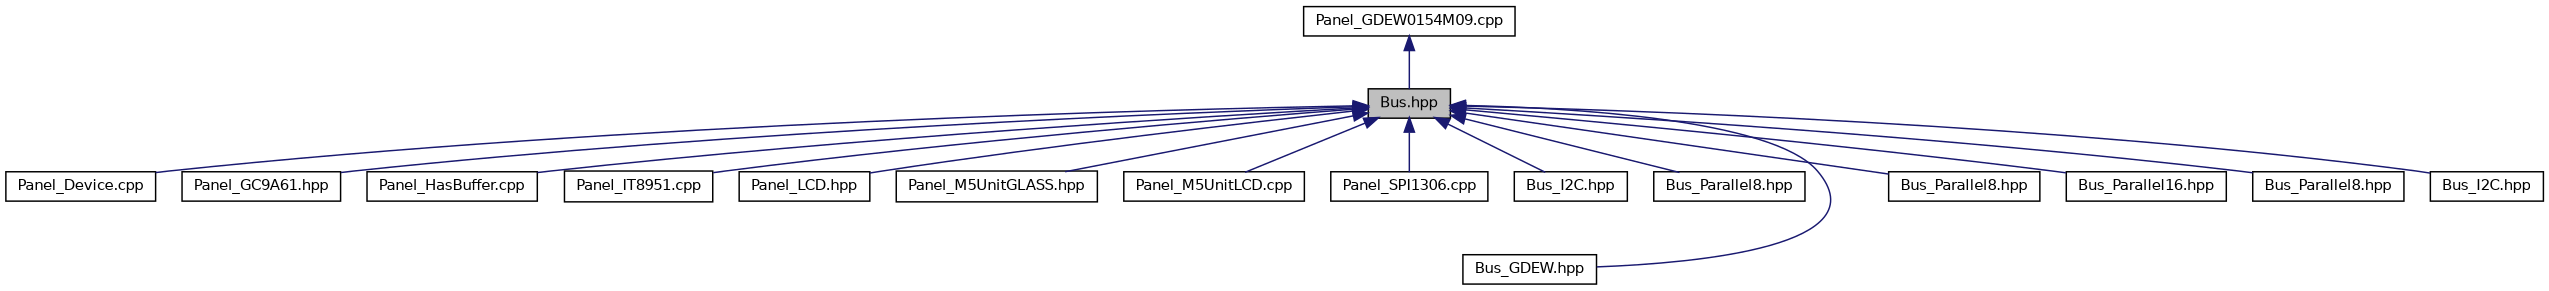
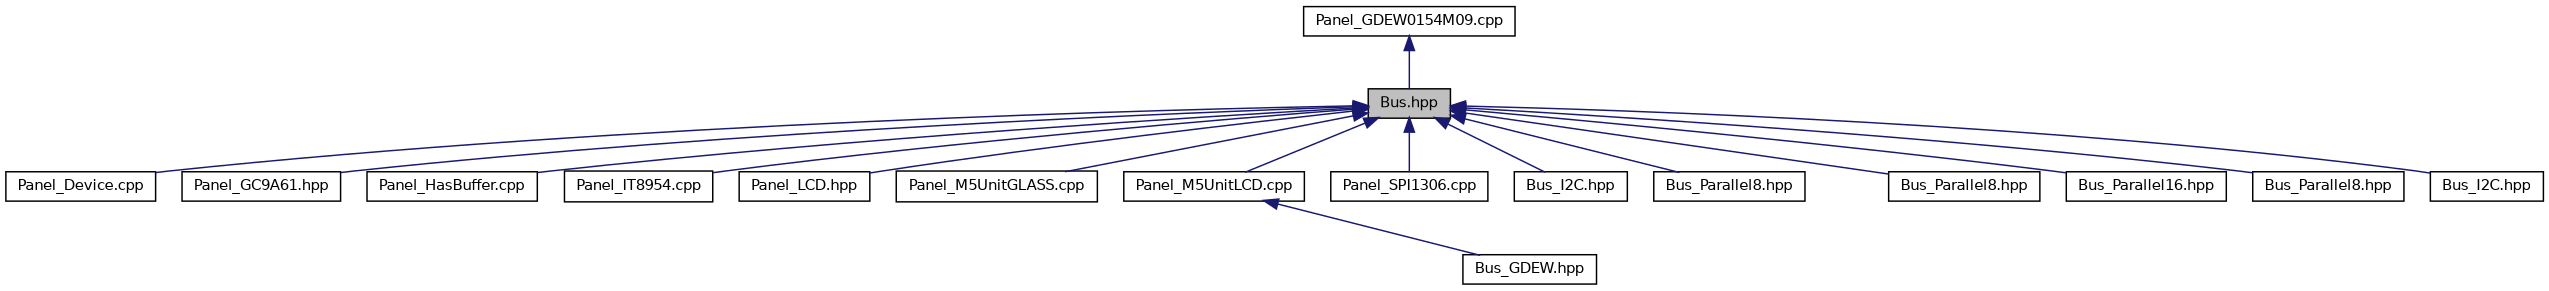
edge "Bus_GDEW.hpp" -> "Bus.hpp": now "Bus_GDEW.hpp" -> "Panel_M5UnitLCD.cpp"
node "Panel_IT8951.cpp": label "Panel_IT8951.cpp" -> "Panel_IT8954.cpp"
node "Panel_M5UnitGLASS.hpp": label "Panel_M5UnitGLASS.hpp" -> "Panel_M5UnitGLASS.cpp"
